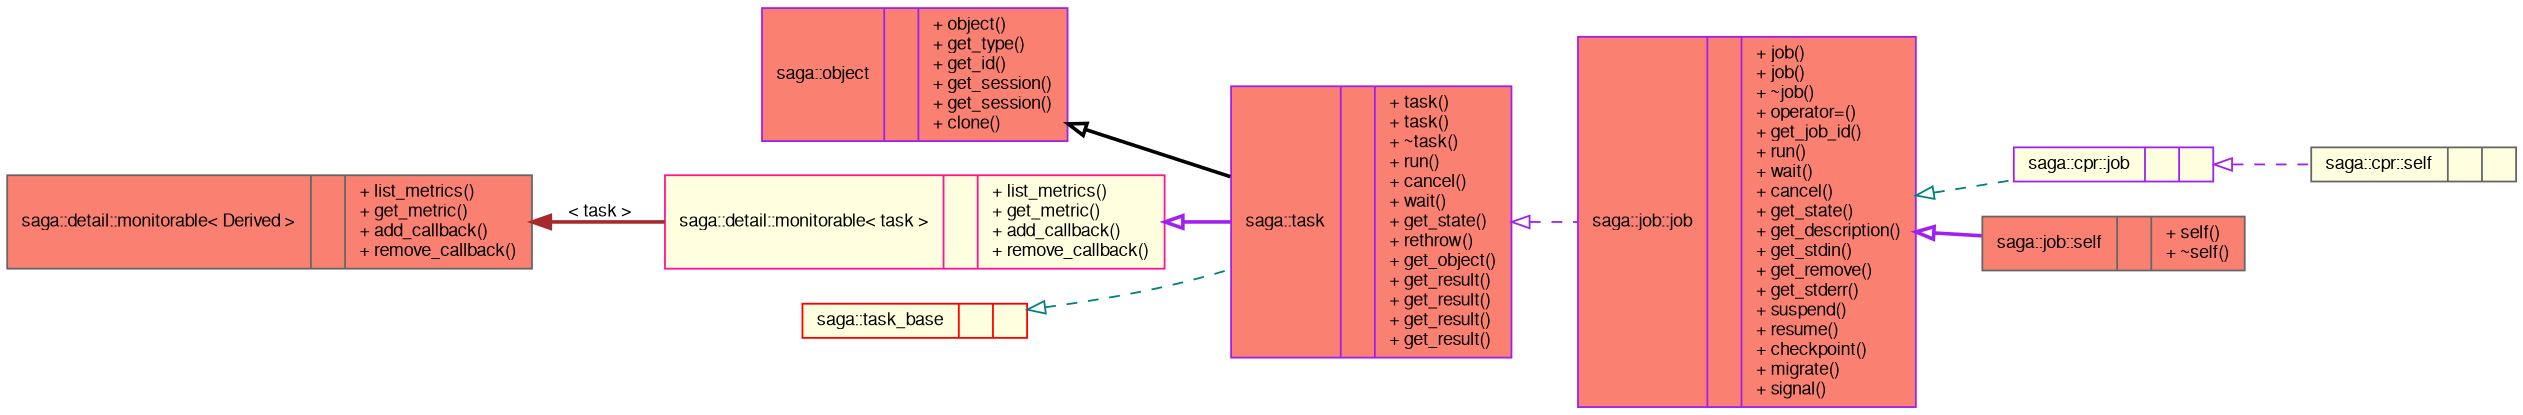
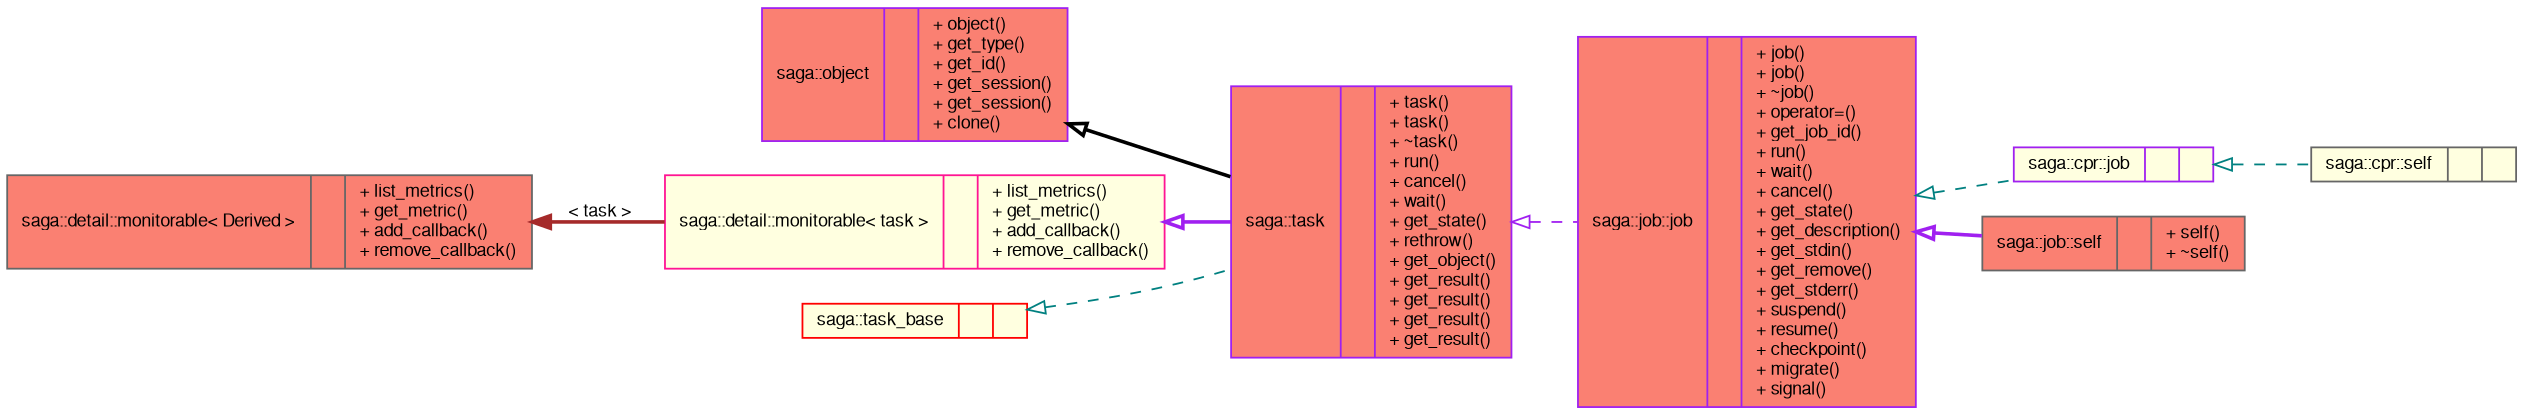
edge "saga::cpr::self" -> "saga::cpr::job": color purple -> teal
